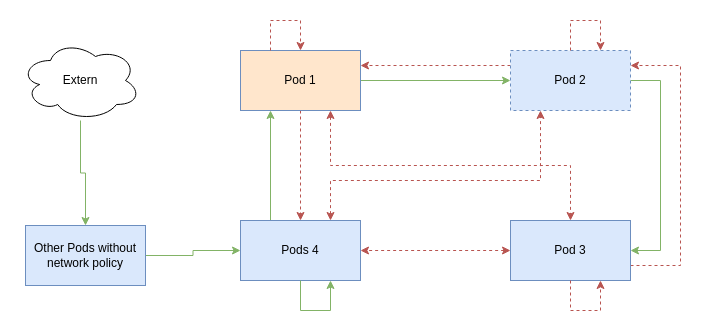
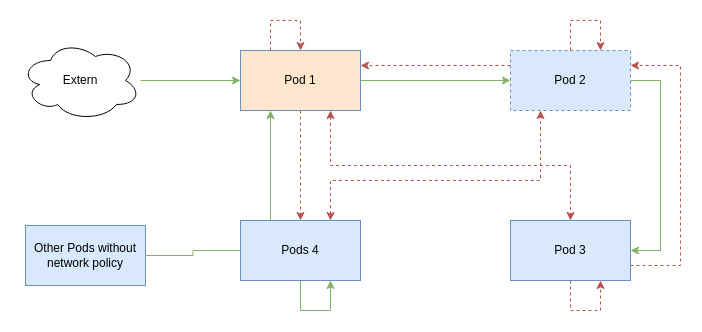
edge "Extern" -> "Other Pods without network policy": now "Extern" -> "Pod 1"
edge "Other Pods without network policy" -> "Pods 4": arrowhead classic -> none
edge "Pods 4" -- "Pod 3": removed
